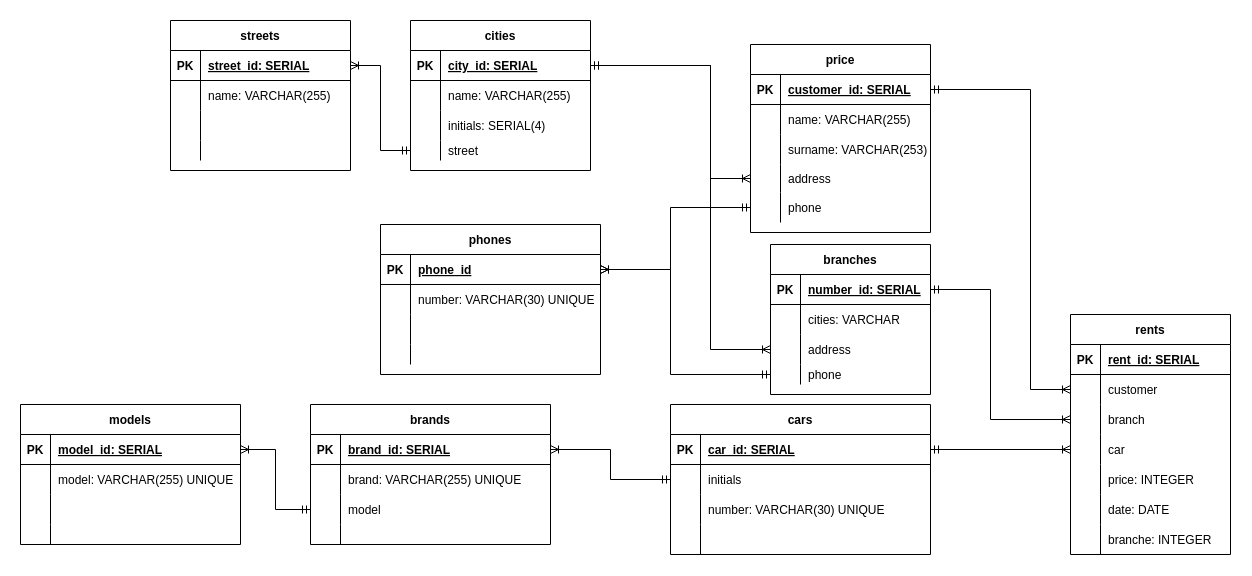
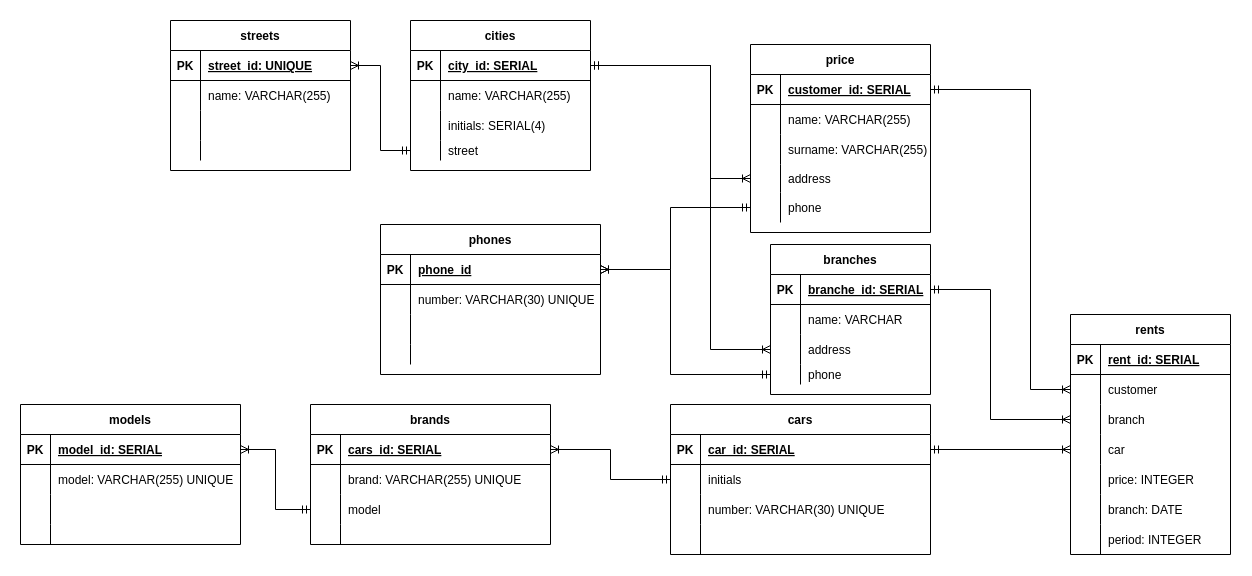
node "street_id: SERIAL": label "street_id: SERIAL" -> "street_id: UNIQUE"
node "surname: VARCHAR(253)": label "surname: VARCHAR(253)" -> "surname: VARCHAR(255)"
node "number_id: SERIAL": label "number_id: SERIAL" -> "branche_id: SERIAL"
node "cities: VARCHAR": label "cities: VARCHAR" -> "name: VARCHAR"
node "brand_id: SERIAL": label "brand_id: SERIAL" -> "cars_id: SERIAL"
node "date: DATE": label "date: DATE" -> "branch: DATE"
node "branche: INTEGER": label "branche: INTEGER" -> "period: INTEGER"
